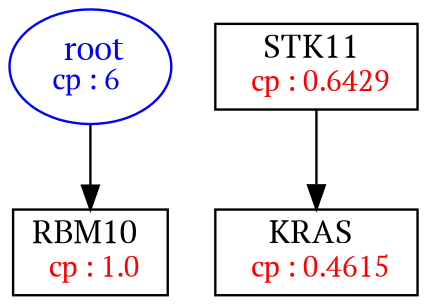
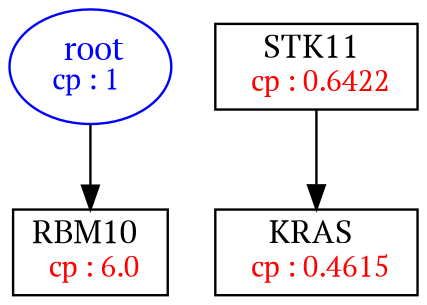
node "root": text "cp : 6" -> "cp : 1"
node "STK11": text "cp : 0.6429" -> "cp : 0.6422"
node "RBM10": text "cp : 1.0" -> "cp : 6.0"
